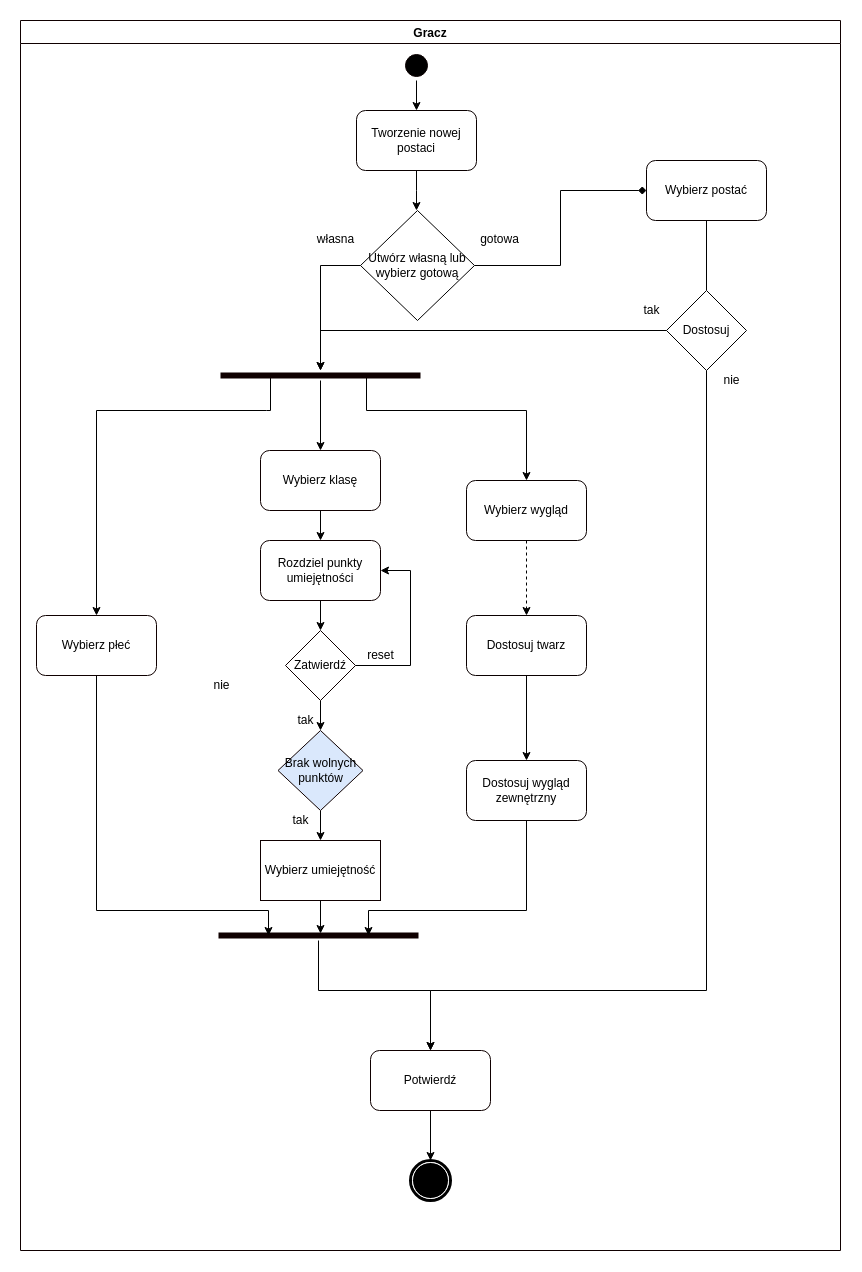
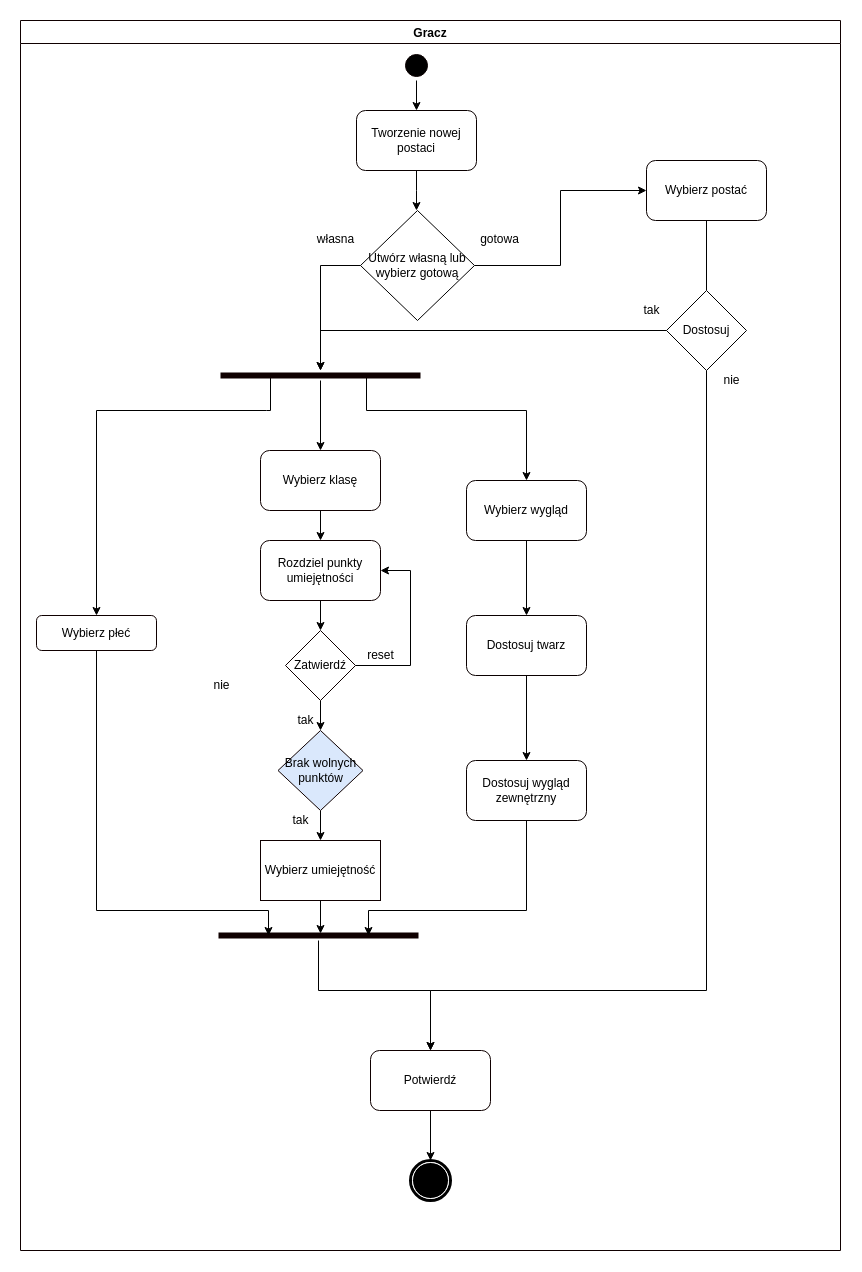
edge "Utwórz własną lub wybierz gotową" -> "Wybierz postać": arrowhead diamond -> classic
edge "Wybierz wygląd" -> "Dostosuj twarz": style dashed -> solid
node "Wybierz płeć": size 120x60 -> 120x35
